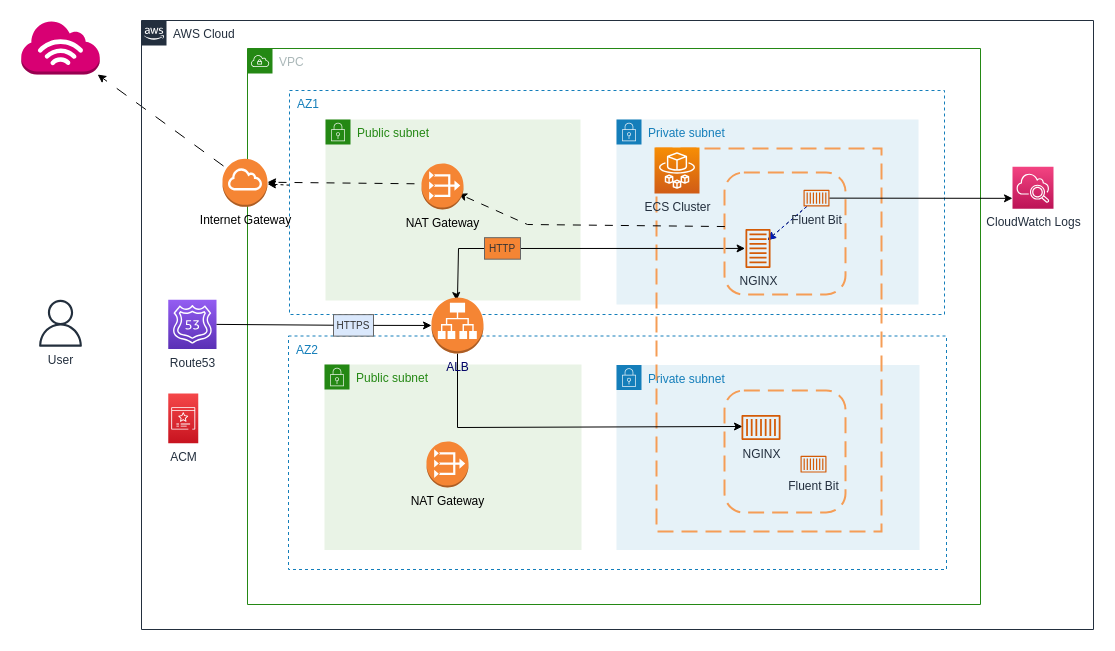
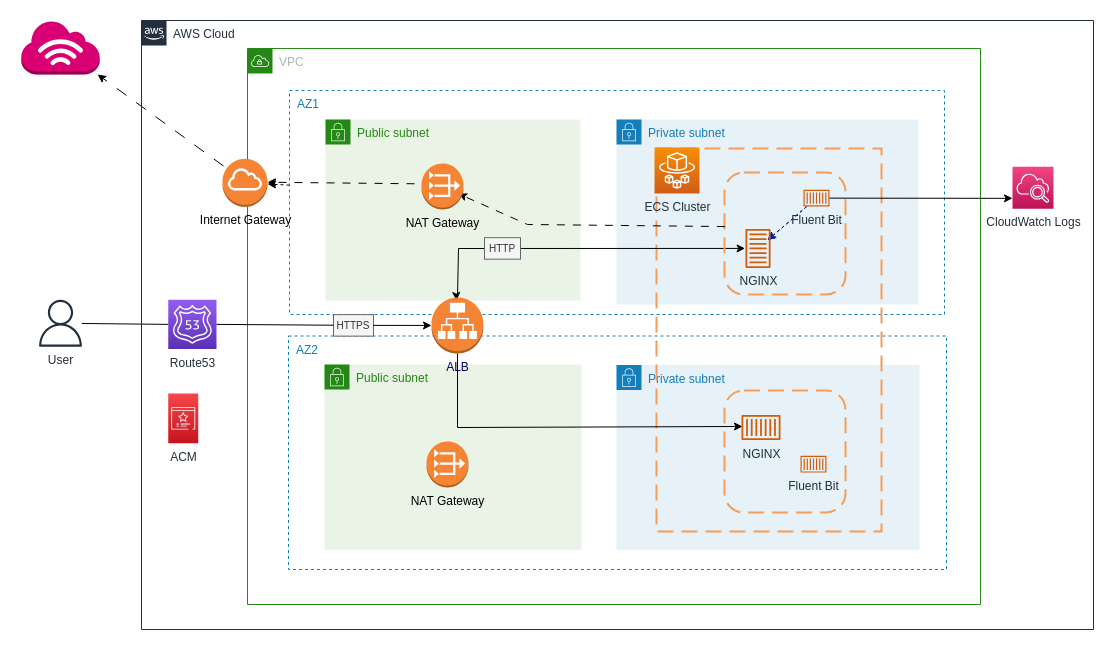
node "HTTP": fillcolor #f58534 -> #f5f5f5
edge "User" -- "Route53": added
node "HTTPS": fillcolor #dae8fc -> #f5f5f5
